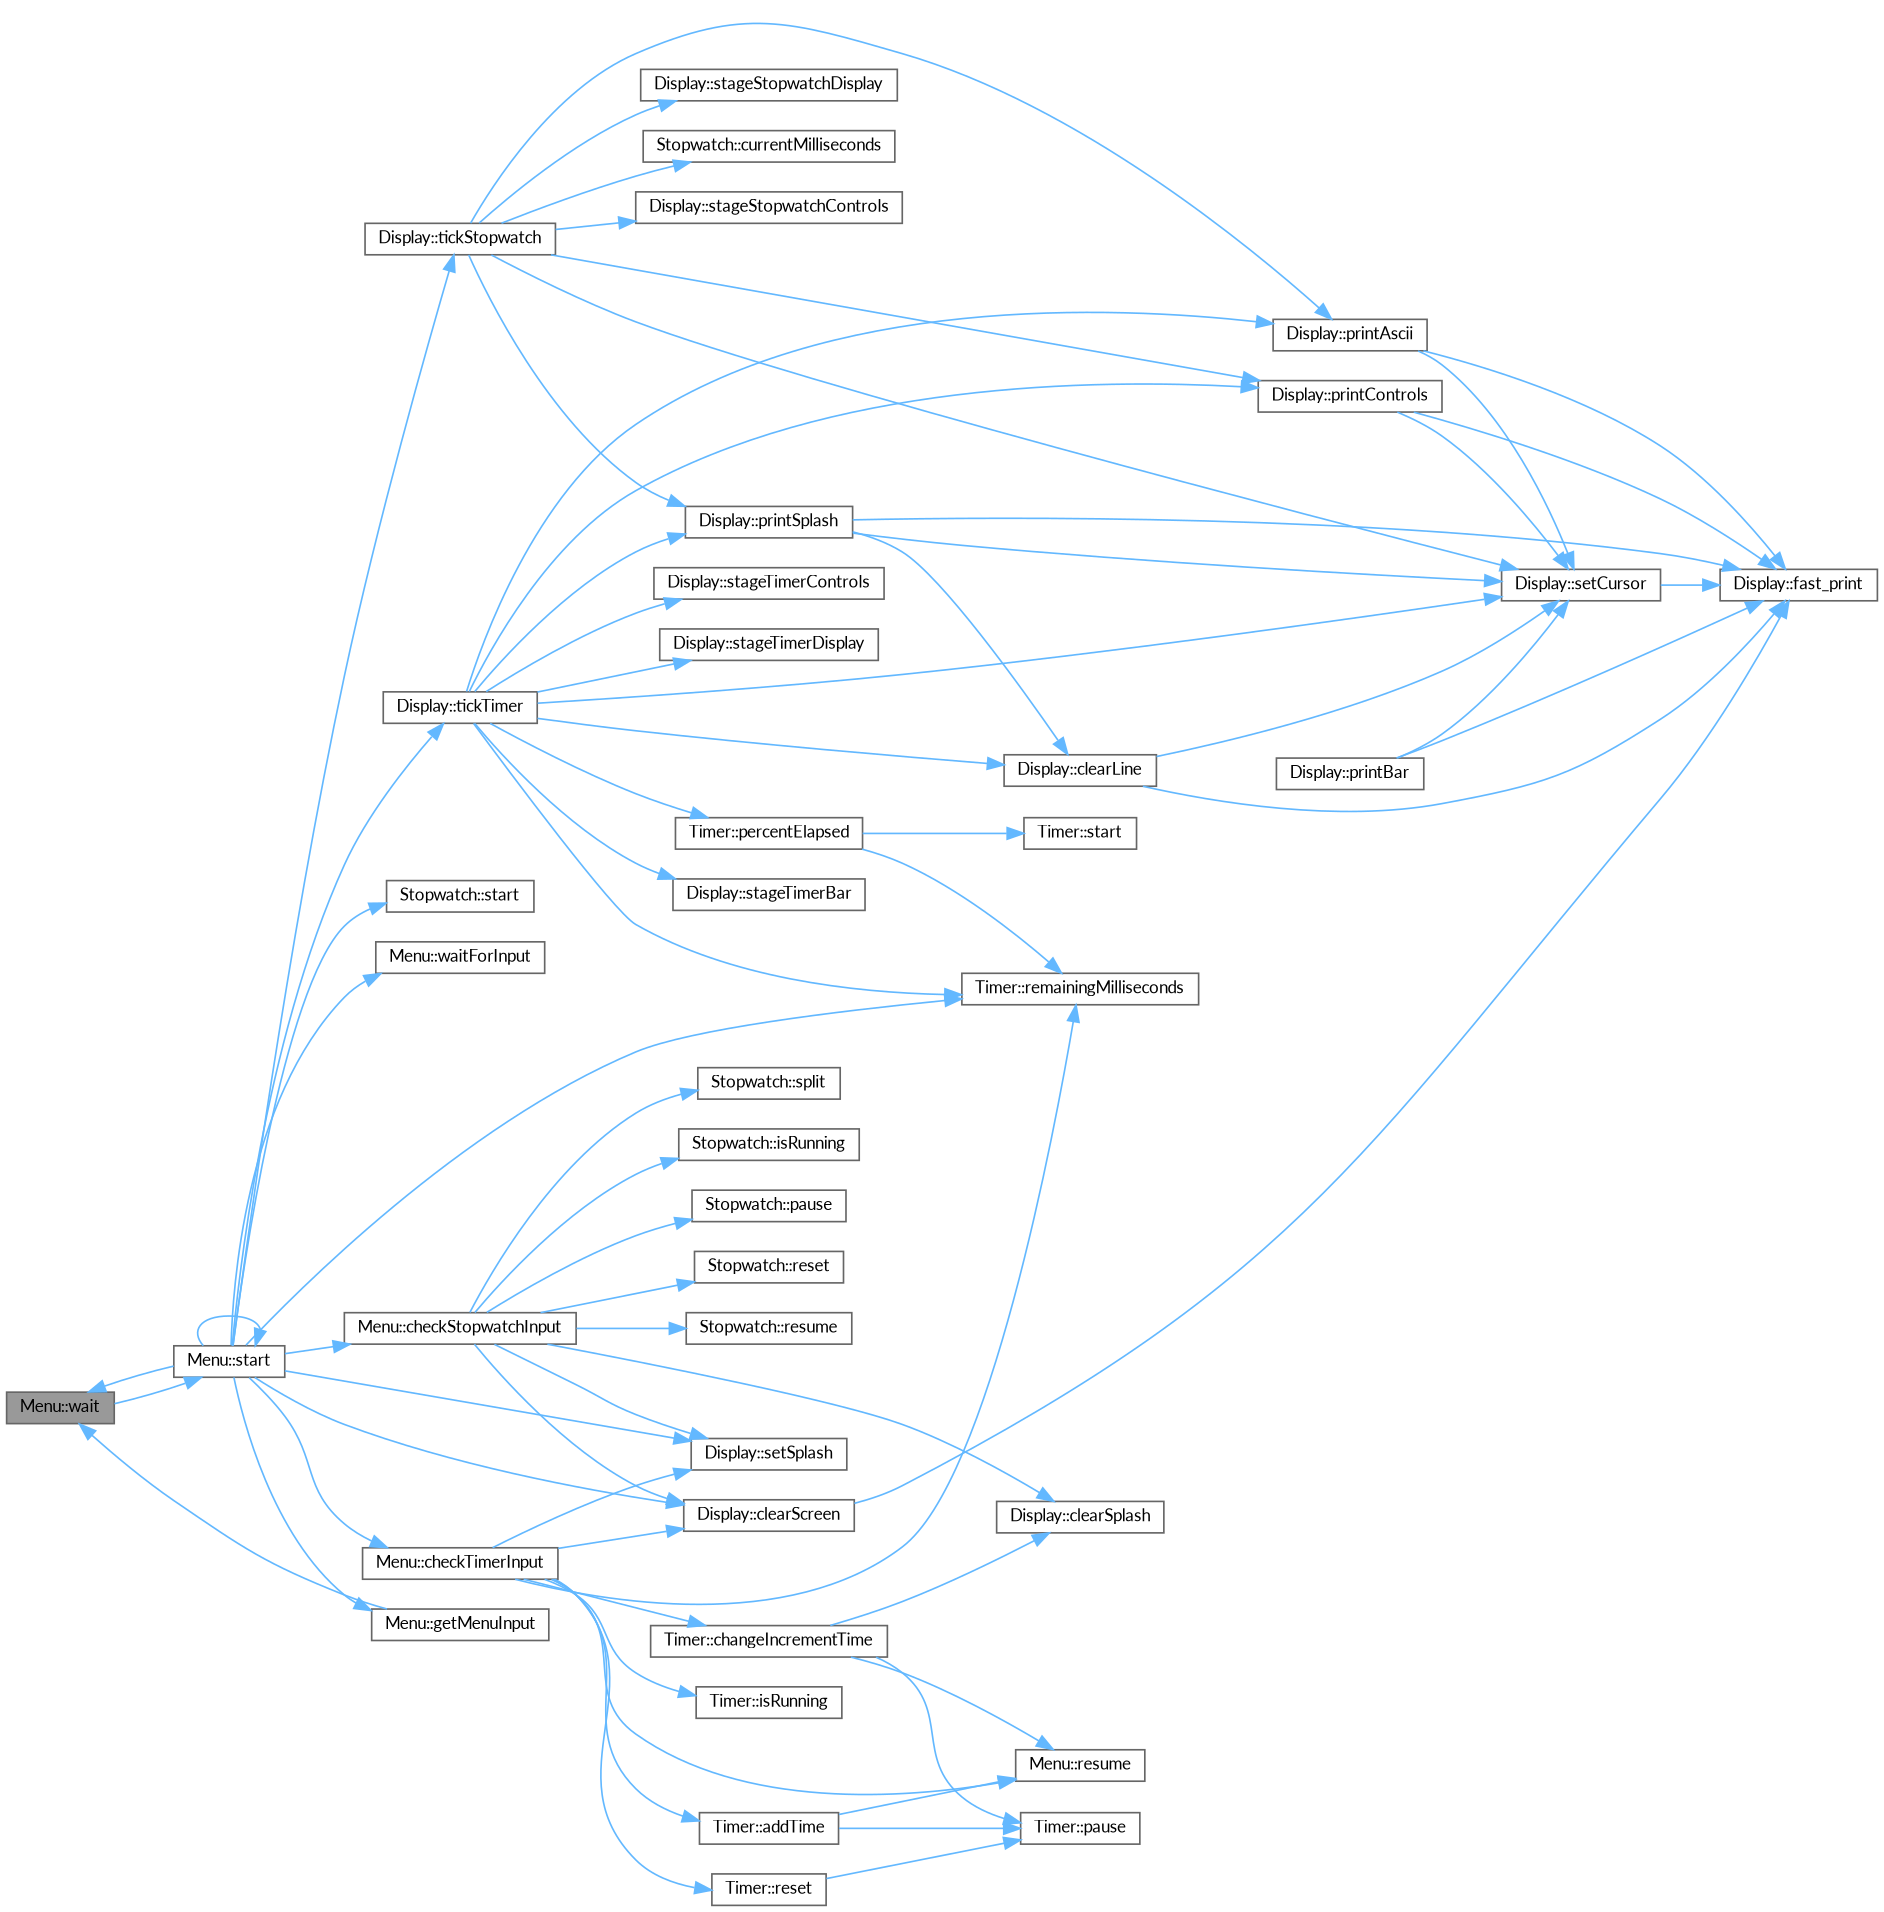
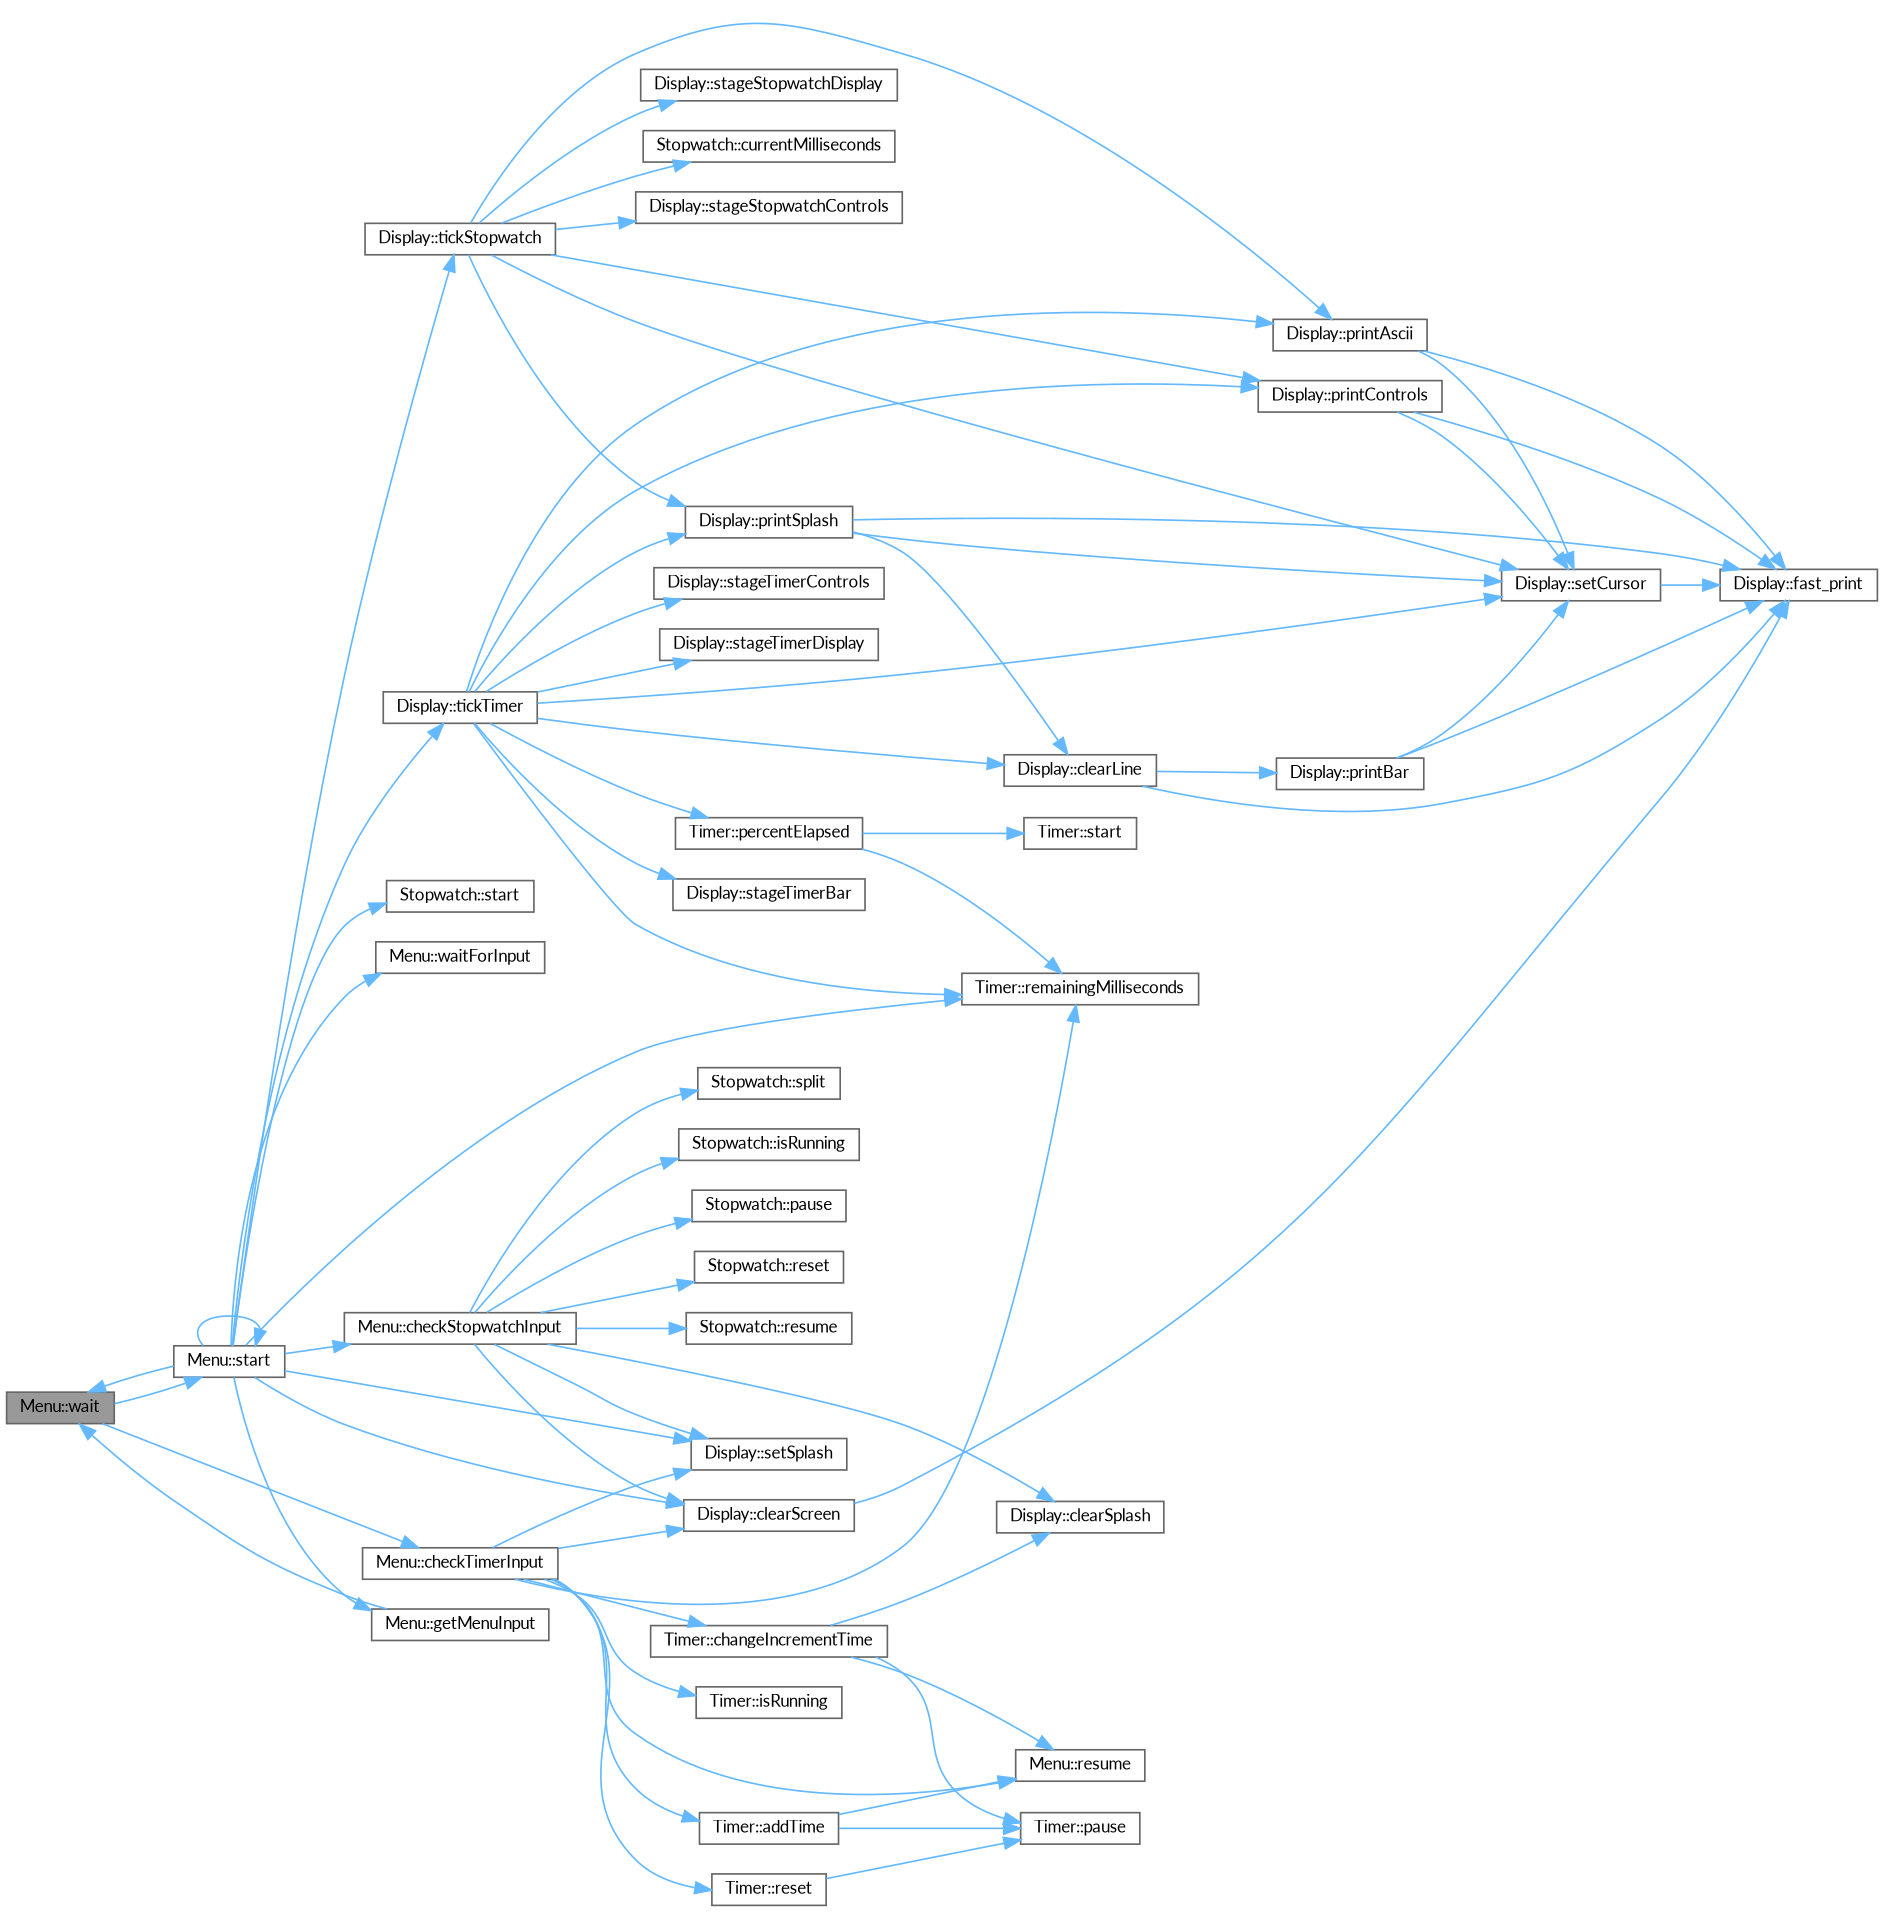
edge "Display::clearLine" -> "Display::setCursor": now "Display::clearLine" -> "Display::printBar"
edge "Menu::start" -> "Menu::checkTimerInput": now "Menu::wait" -> "Menu::checkTimerInput"
